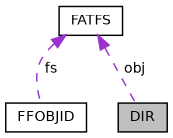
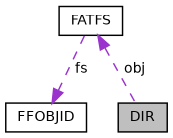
edge "FFOBJID" -> "FATFS": reversed
